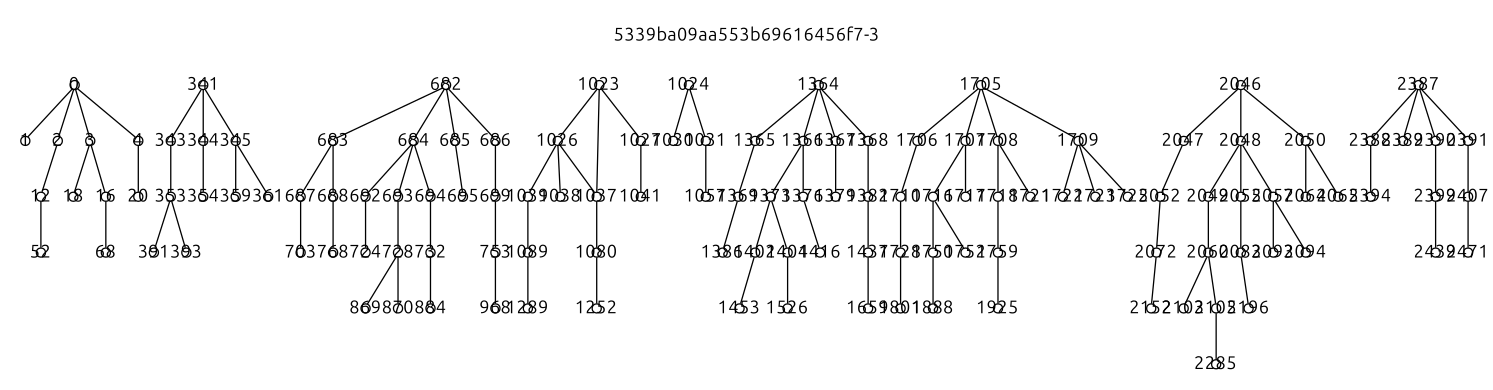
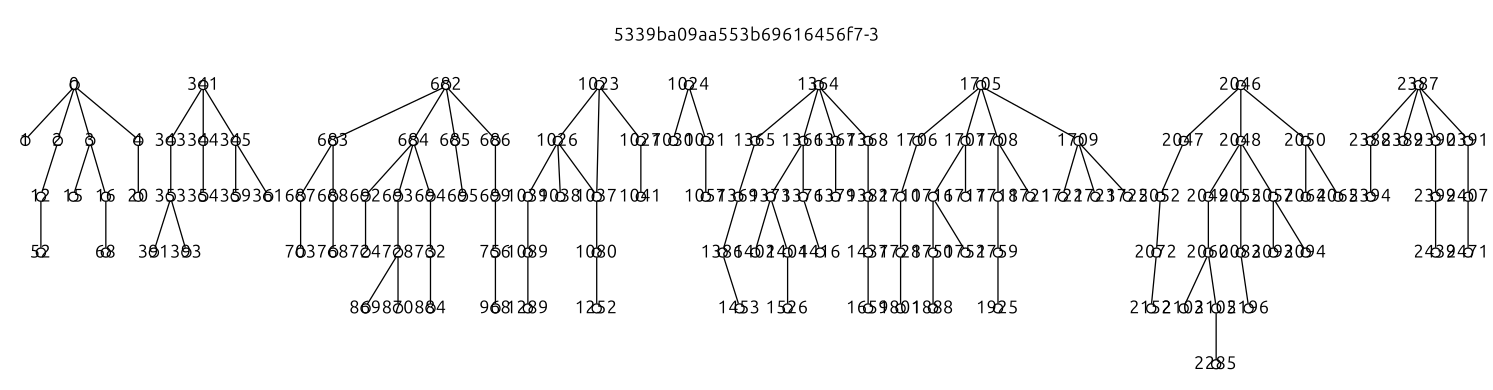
node "18": label "18" -> "15"
node "753": label "753" -> "756"
edge "1402" -- "1453": now "1386" -- "1453"
